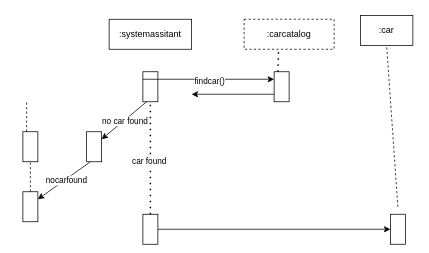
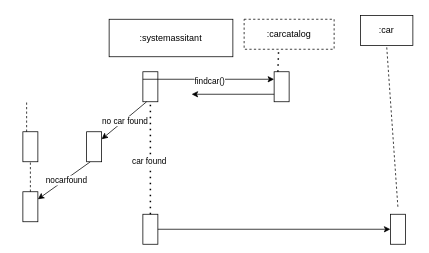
node ":systemassitant": size 83x30 -> 124x38
